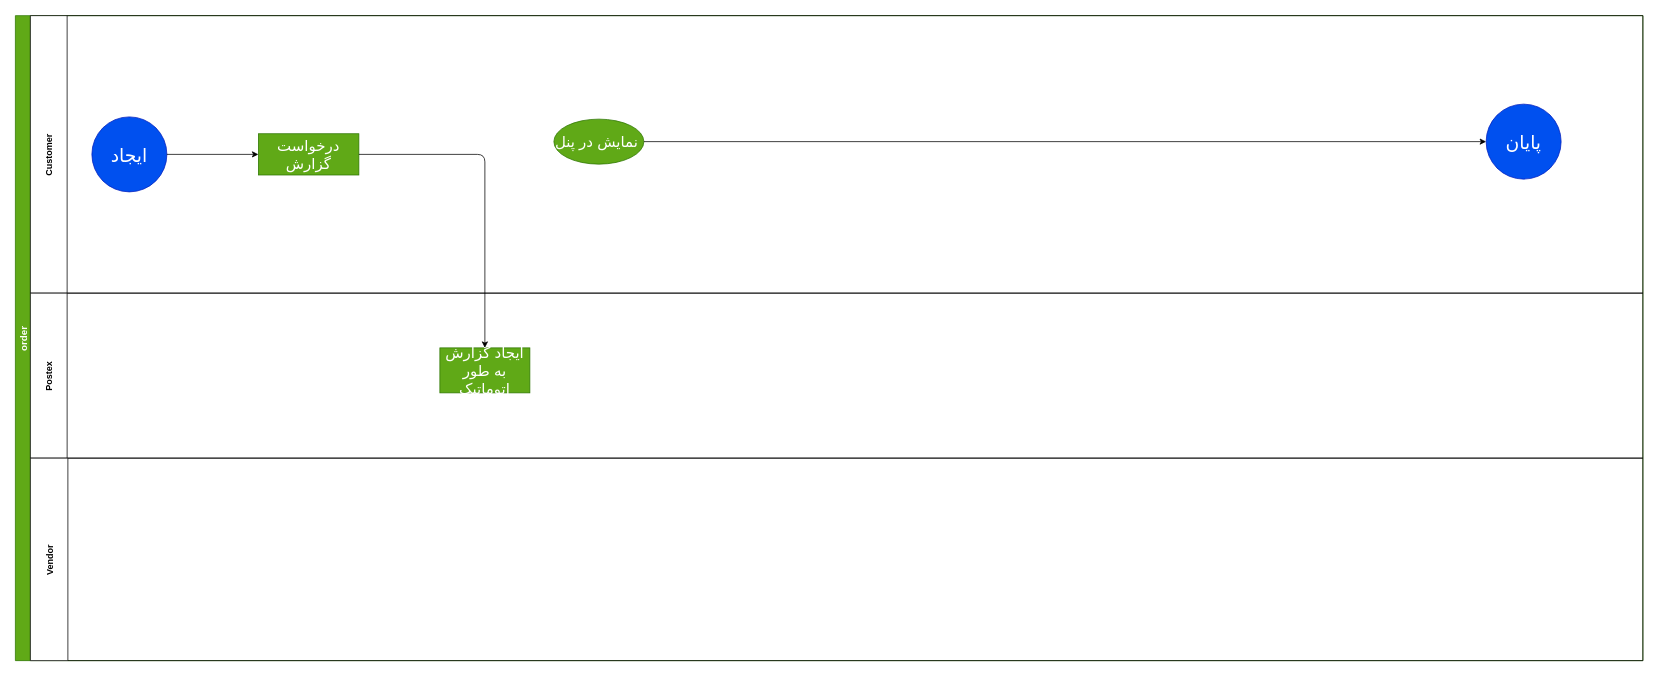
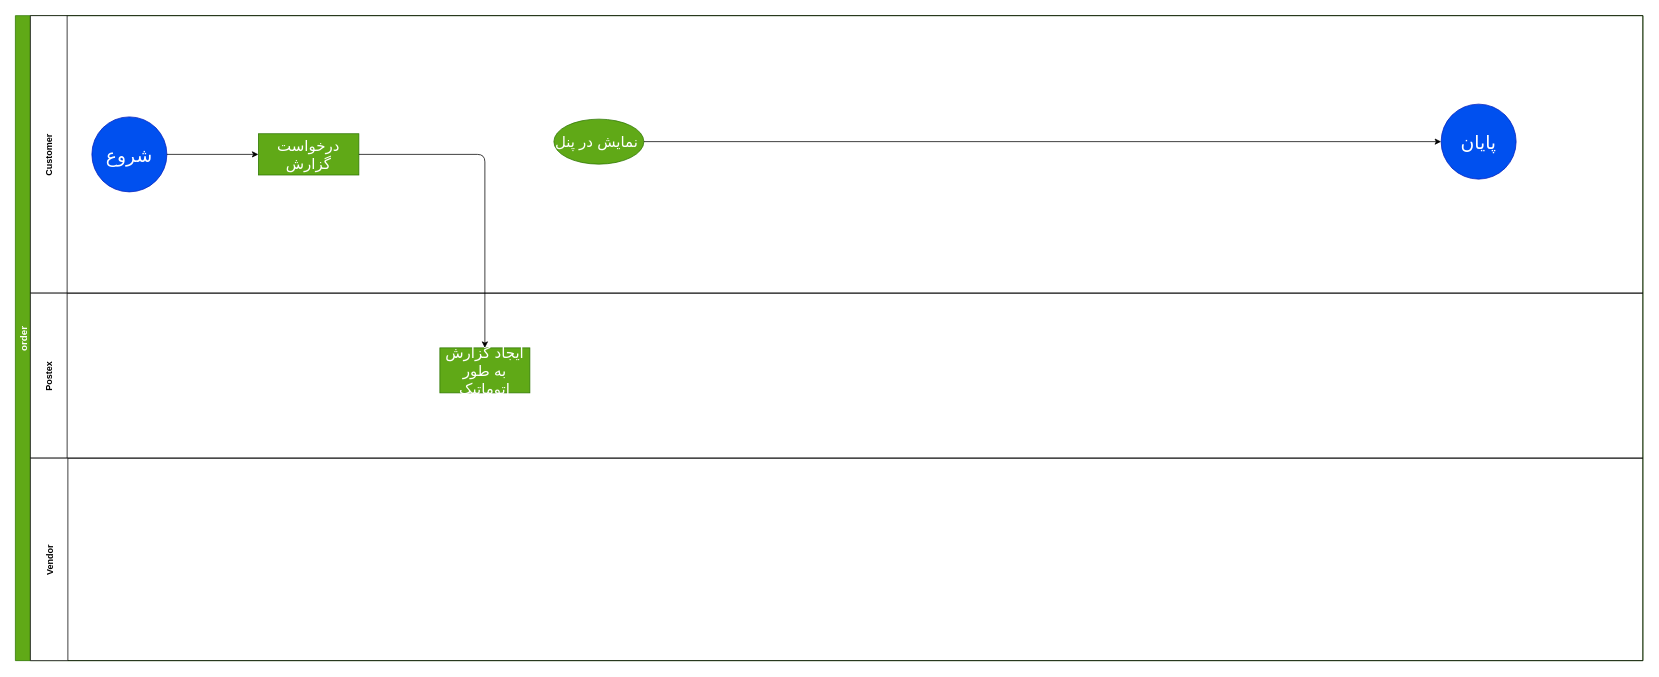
node "پایان": moved (1524, 141) -> (1479, 141)
node "ایجاد": label "ایجاد" -> "شروع"
